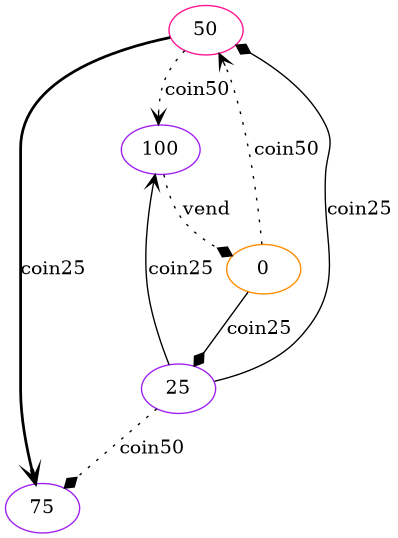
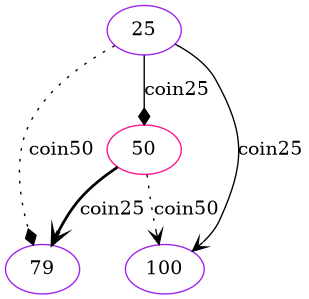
node "0": removed
node "75": label "75" -> "79"
